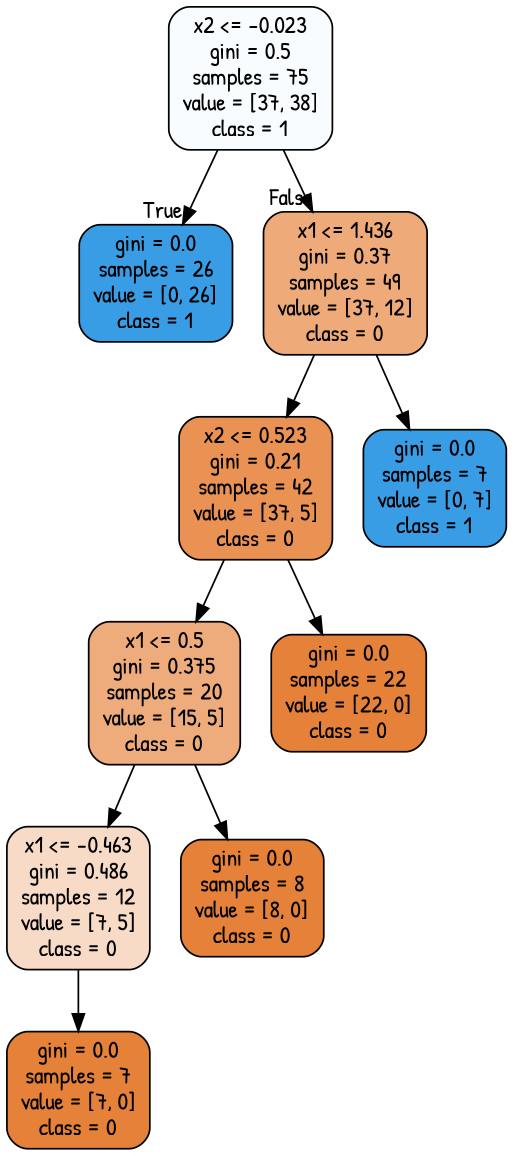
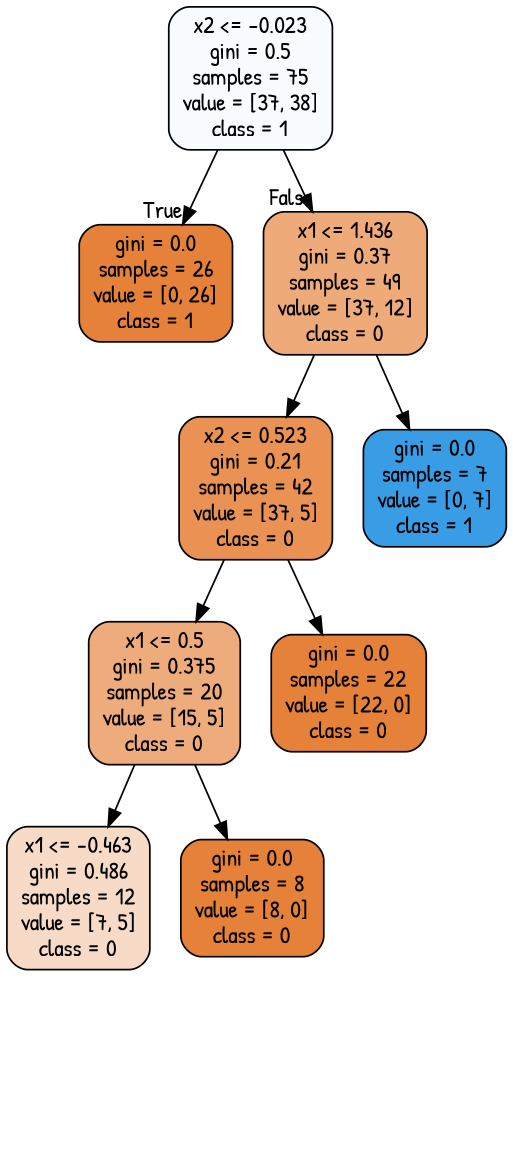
node "gini = 0.0 samples = 26 value = [0, 26] class = 1": fillcolor #399de5ff -> #e58139ff
node "gini = 0.0 samples = 7 value = [7, 0] class = 0": removed
